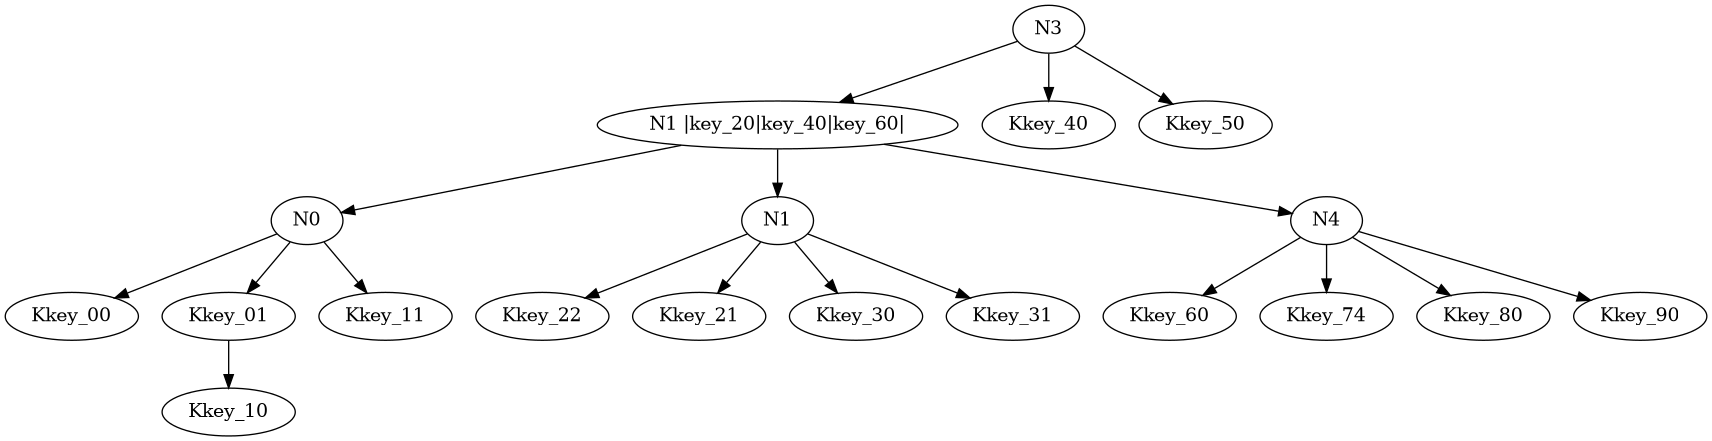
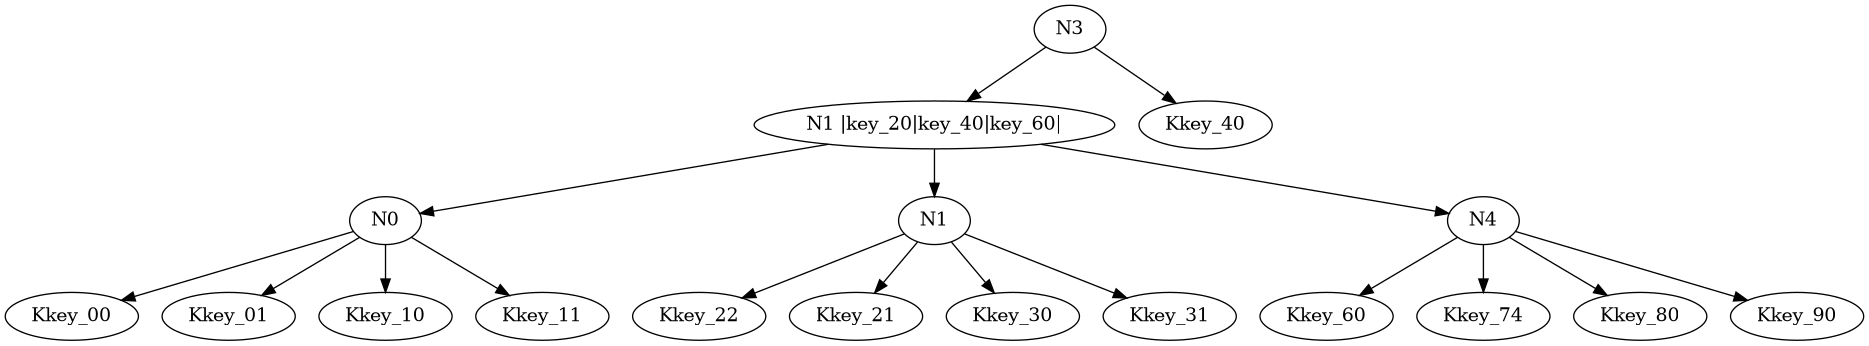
node "Kkey_50": removed
edge "Kkey_01" -> "Kkey_10": now "N0" -> "Kkey_10"
